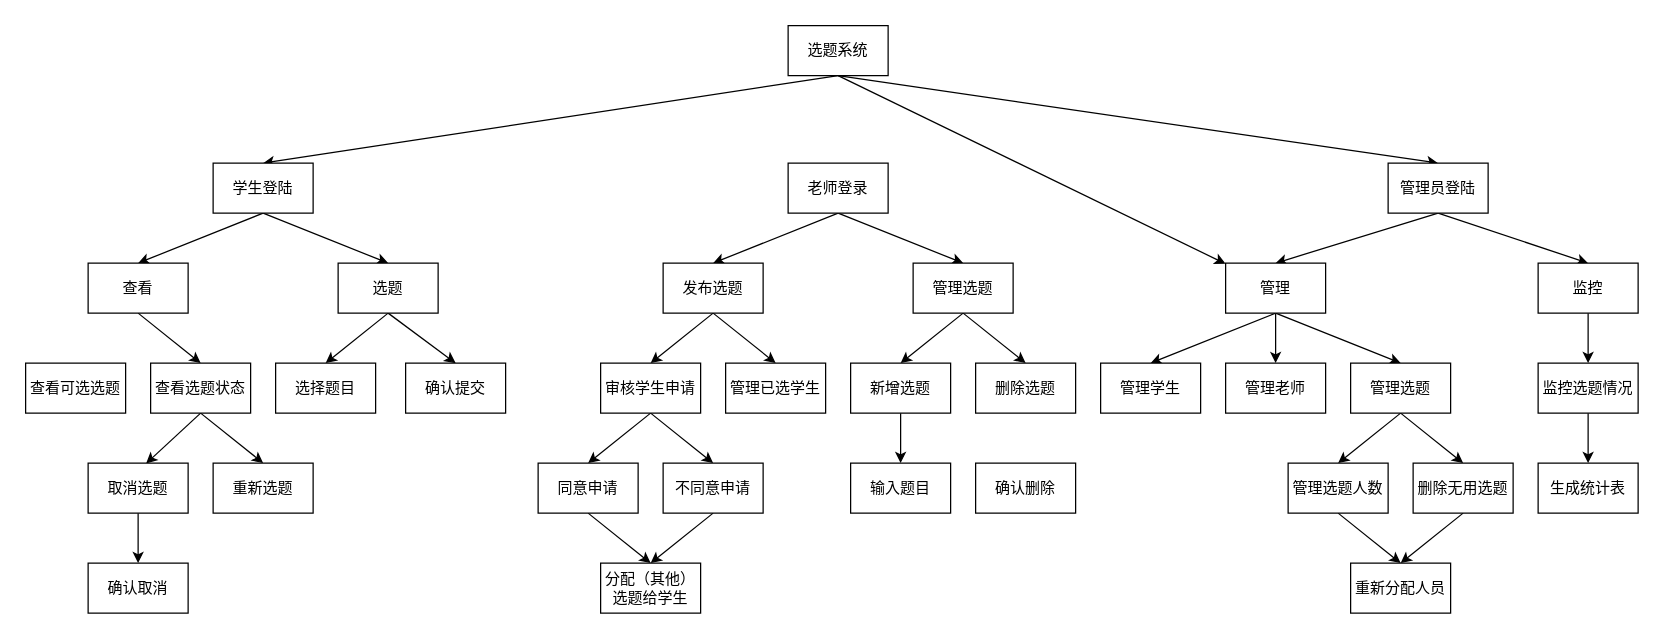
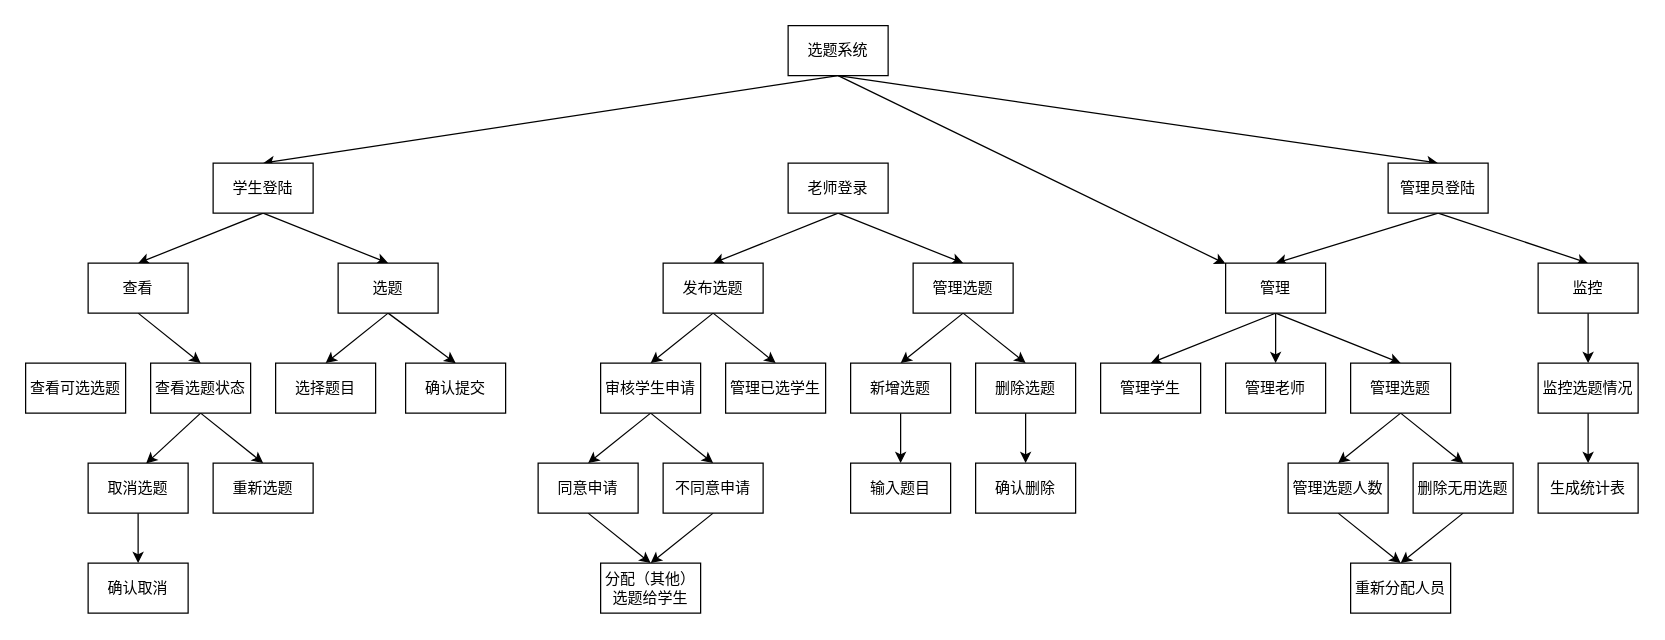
edge "删除选题" -> "确认删除": added
